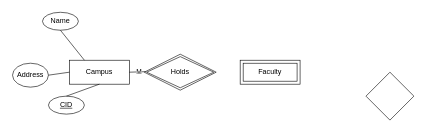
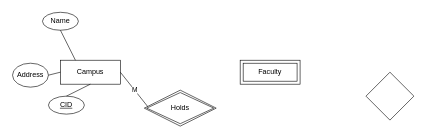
node "Campus": moved (99, 72) -> (90, 72)
node "Holds": moved (180, 72) -> (180, 108)
